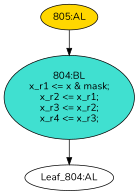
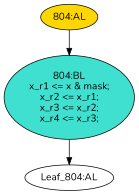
node "805:AL": label "805:AL" -> "804:AL"
